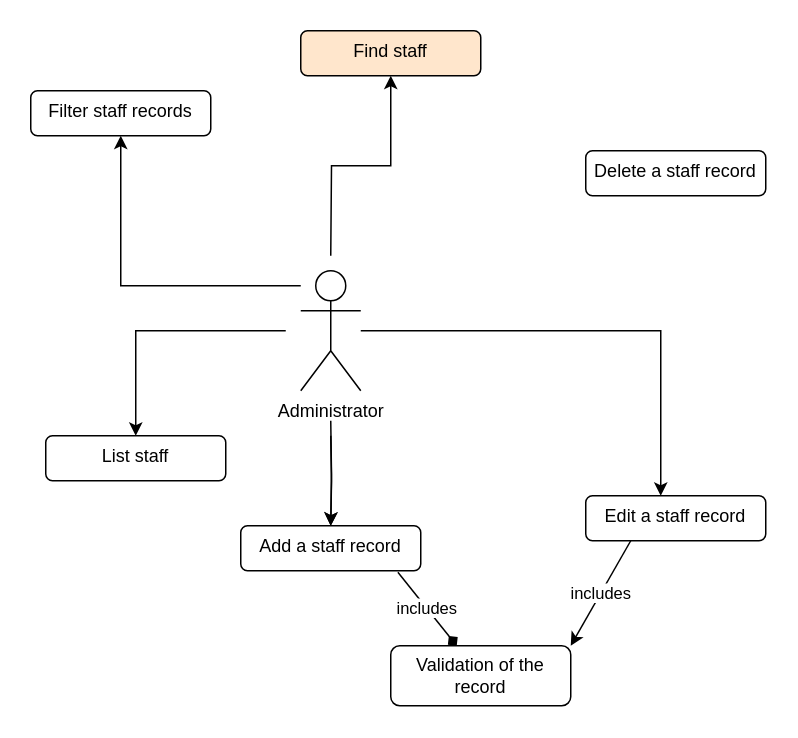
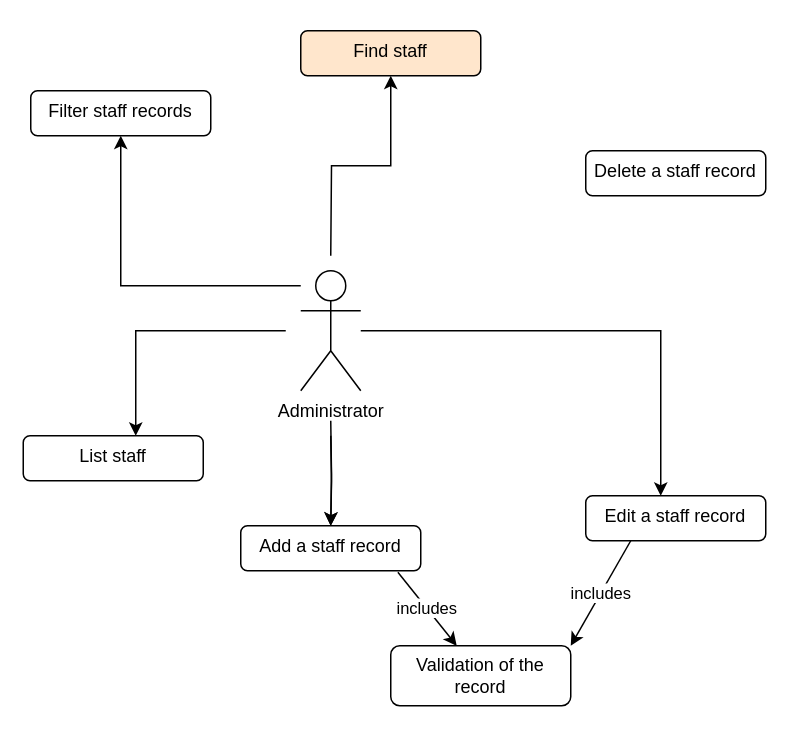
node "List staff": moved (136, 458) -> (113, 458)
edge "Add a staff record" -> "Validation of the record": arrowhead diamond -> classic
